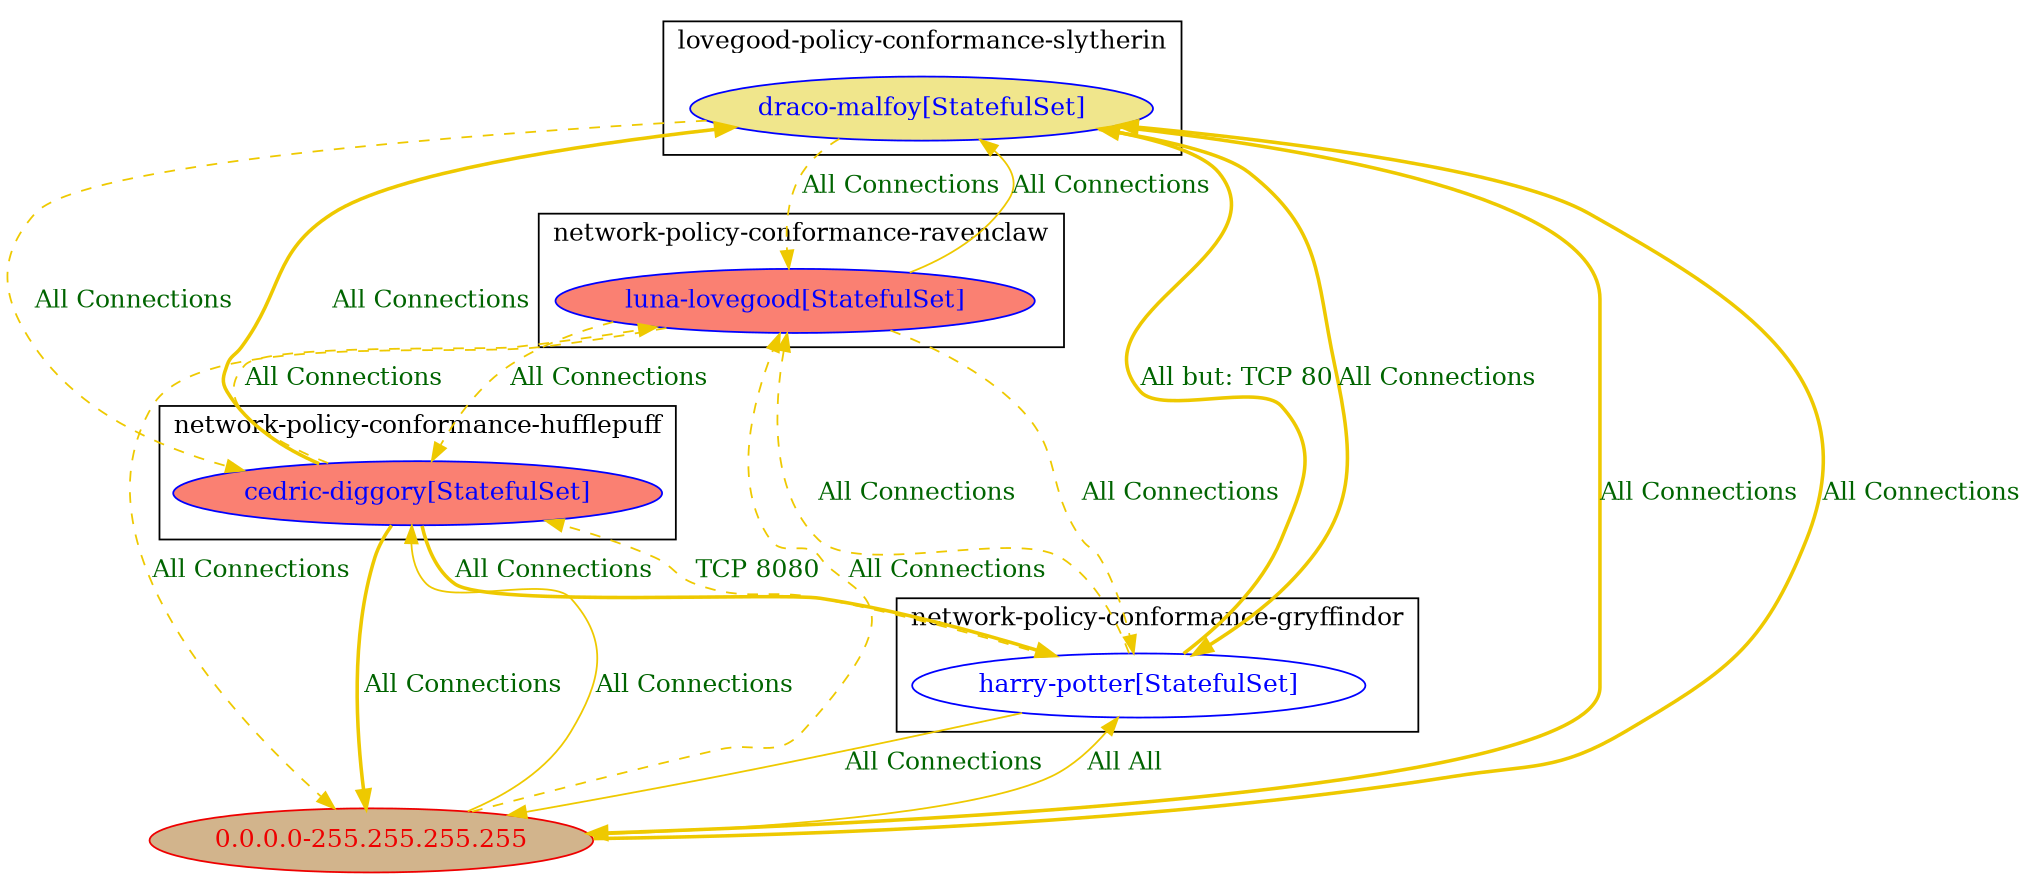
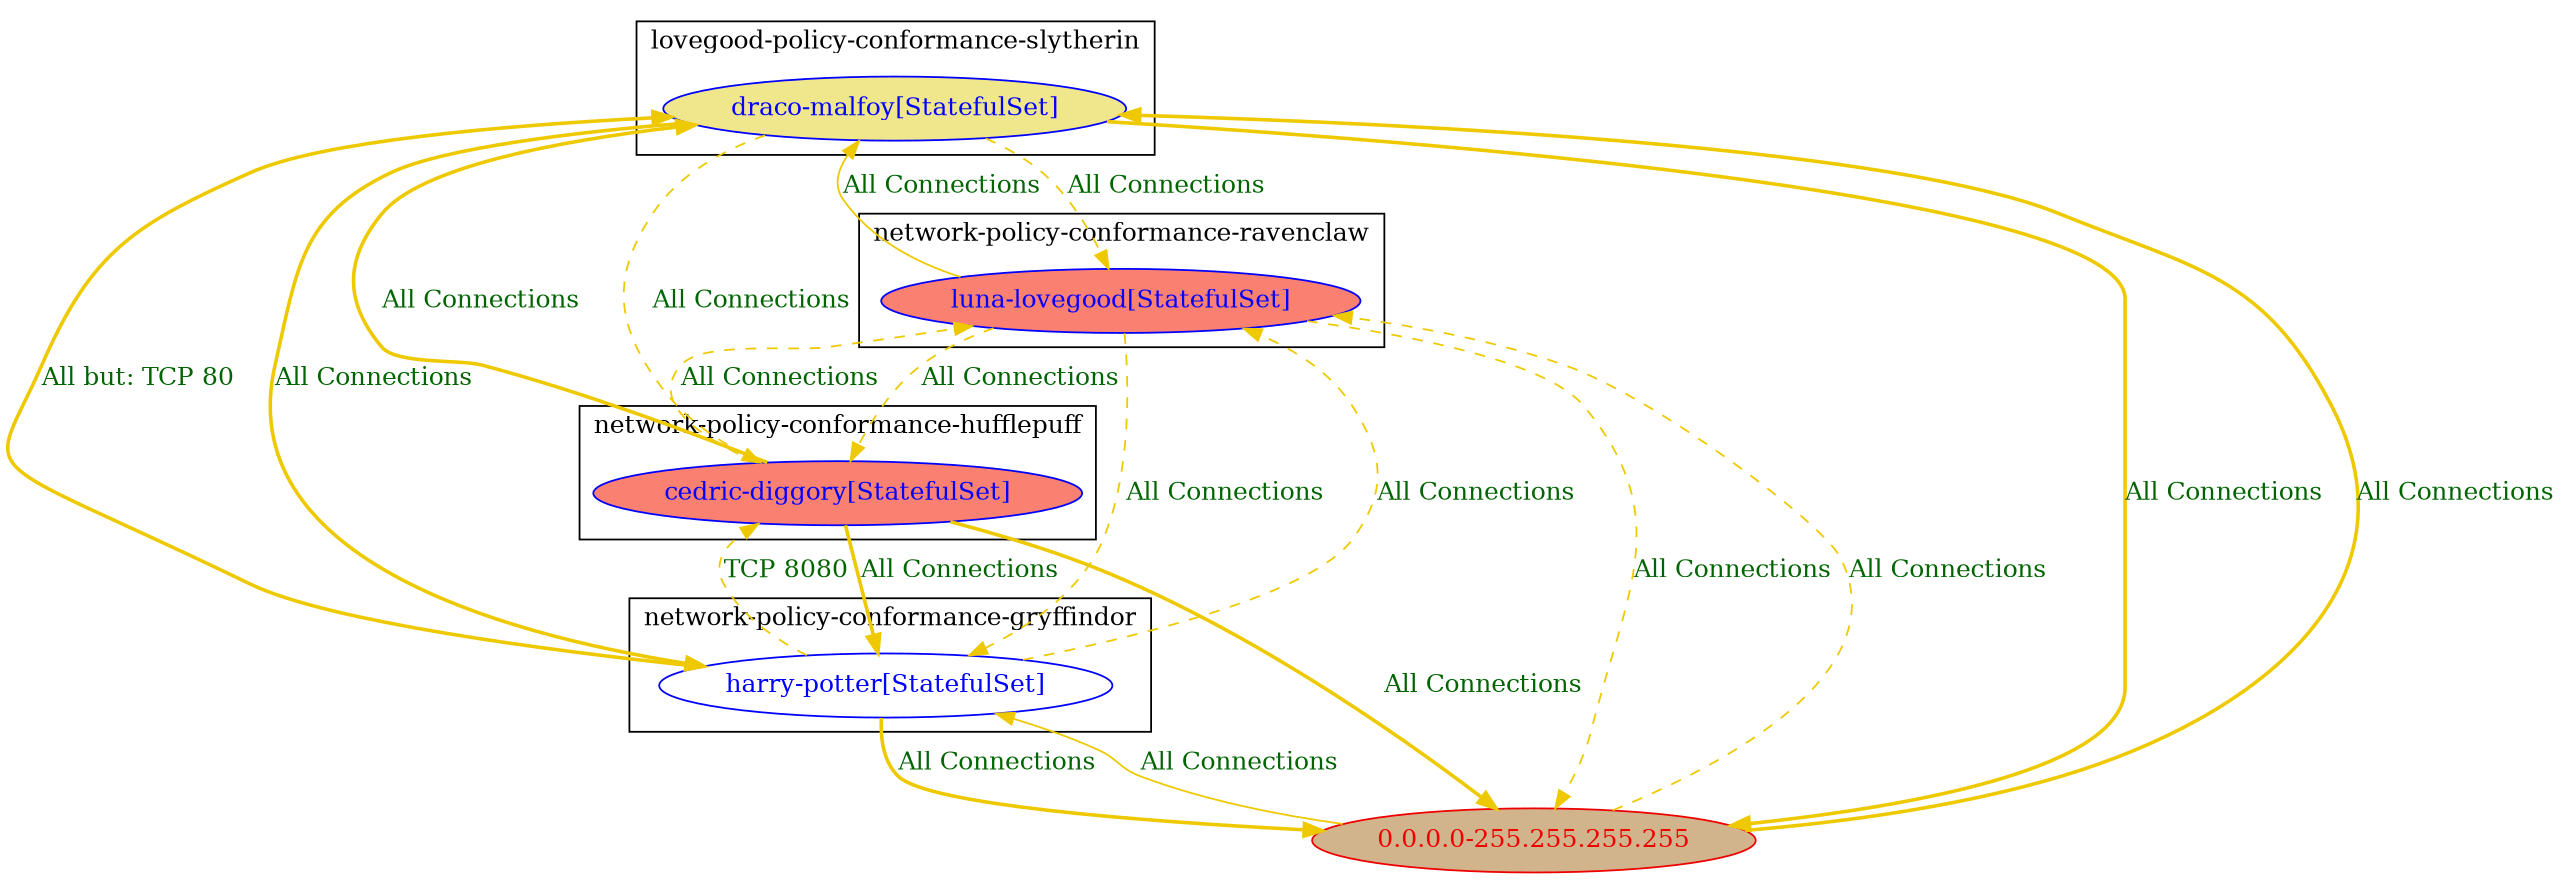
edge "0.0.0.0-255.255.255.255" -> "cedric-diggory[StatefulSet]": removed, label "All Connections"
edge "0.0.0.0-255.255.255.255" -> "harry-potter[StatefulSet]": label "All All" -> "All Connections"
edge "harry-potter[StatefulSet]" -> "0.0.0.0-255.255.255.255": style solid -> bold
